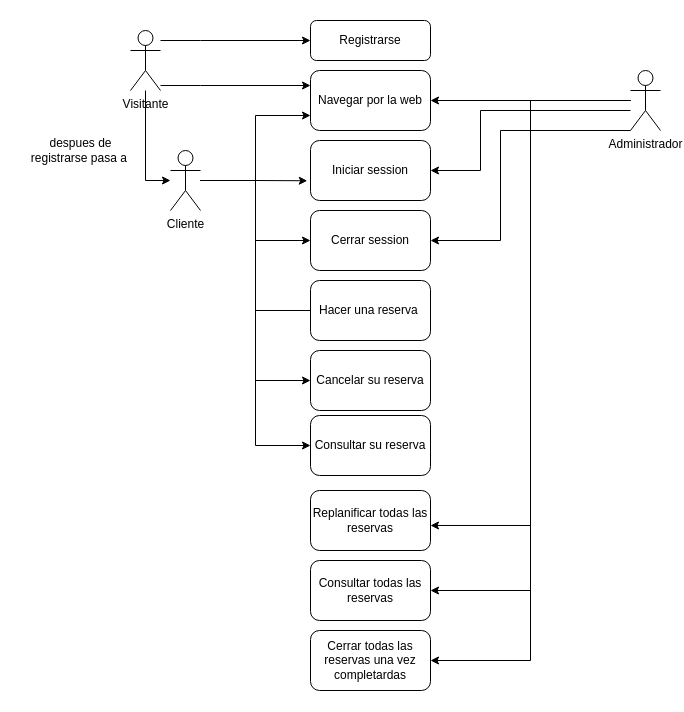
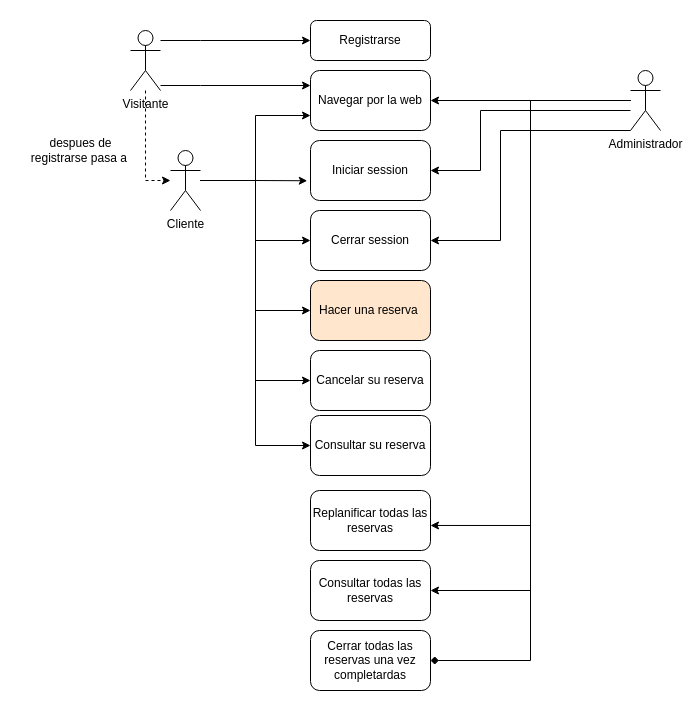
edge "Visitante" -> "Cliente": style solid -> dashed
edge "Cliente" -- "Hacer una reserva": arrowhead none -> classic
node "Hacer una reserva": fillcolor #ffffff -> #ffe6cc
edge "Administrador" -> "Cerrar todas las reservas una vez completardas": arrowhead classic -> diamond
